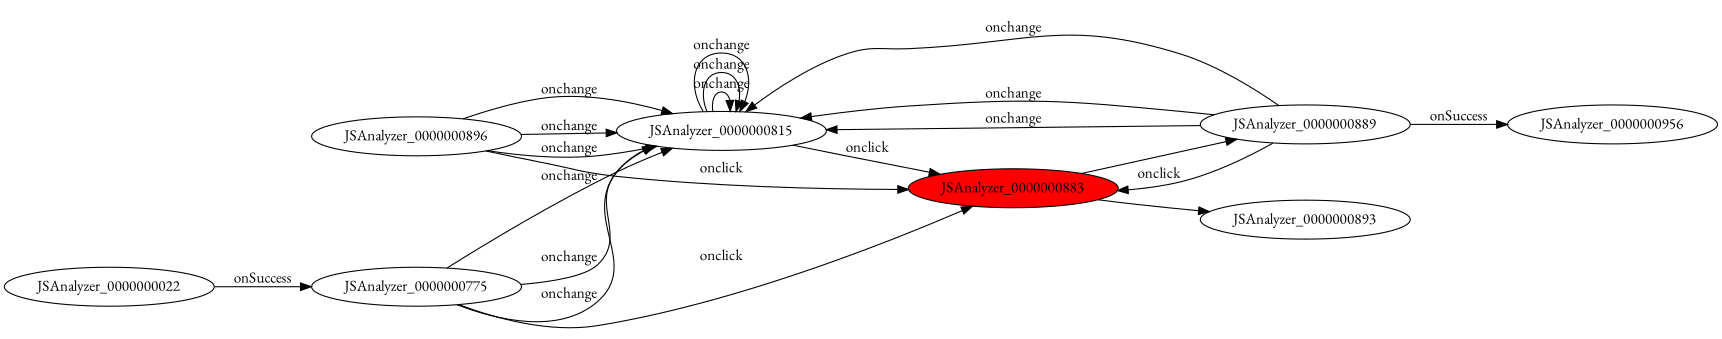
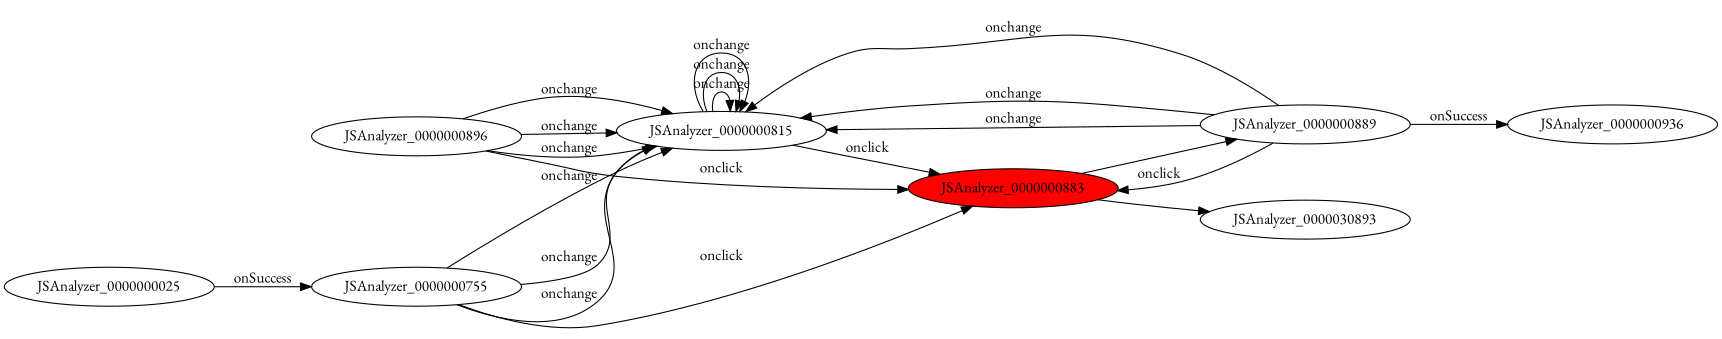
node "JSAnalyzer_0000000956": label "JSAnalyzer_0000000956" -> "JSAnalyzer_0000000936"
node "JSAnalyzer_0000000893": label "JSAnalyzer_0000000893" -> "JSAnalyzer_0000030893"
node "JSAnalyzer_0000000022": label "JSAnalyzer_0000000022" -> "JSAnalyzer_0000000025"
node "JSAnalyzer_0000000775": label "JSAnalyzer_0000000775" -> "JSAnalyzer_0000000755"
